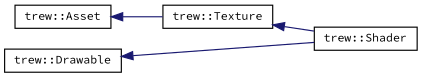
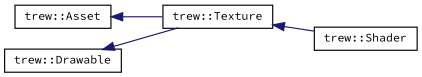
edge "trew::Shader" -> "trew::Drawable": now "trew::Texture" -> "trew::Drawable"
